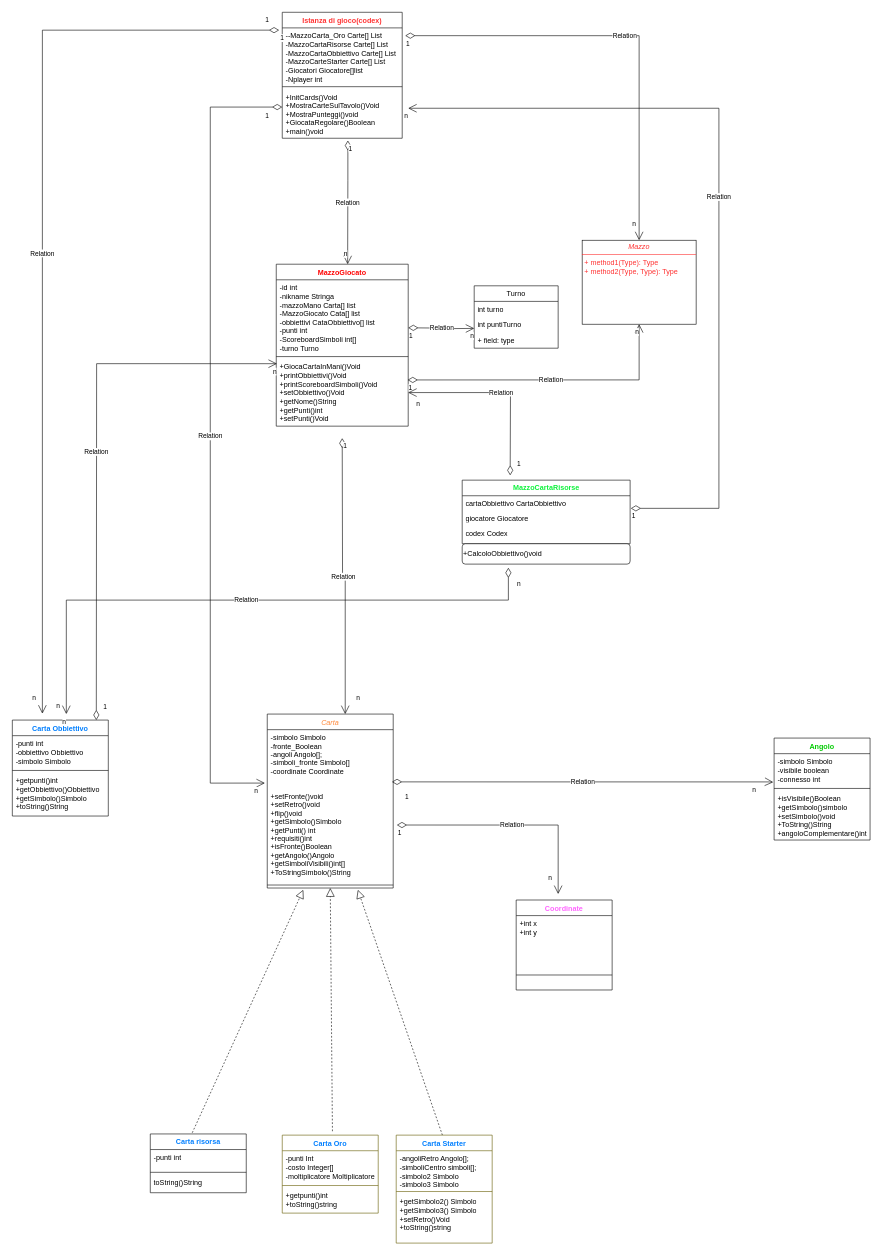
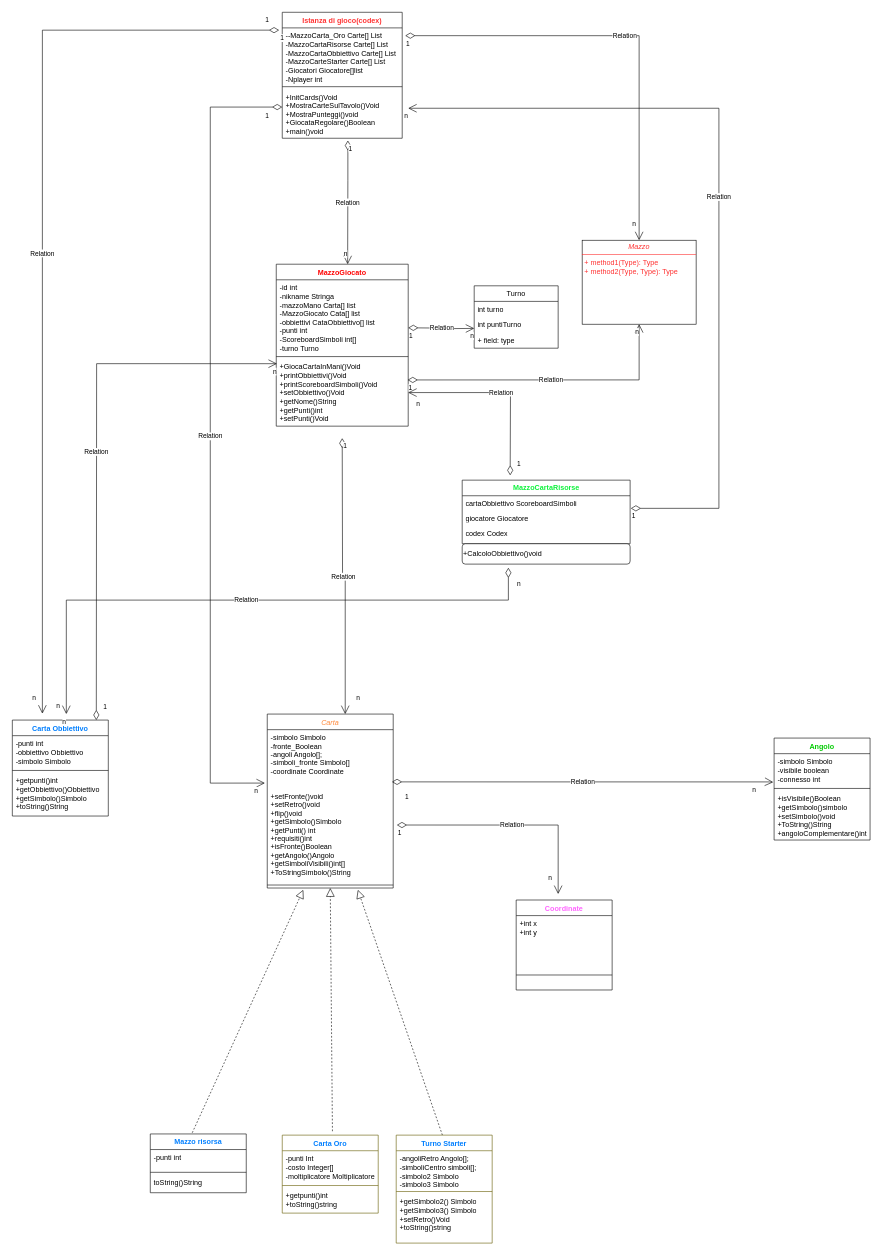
node "cartaObbiettivo CartaObbiettivo": label "cartaObbiettivo CartaObbiettivo" -> "cartaObbiettivo ScoreboardSimboli"
node "Carta risorsa": label "Carta risorsa" -> "Mazzo risorsa"
node "Carta Starter": label "Carta Starter" -> "Turno Starter"
